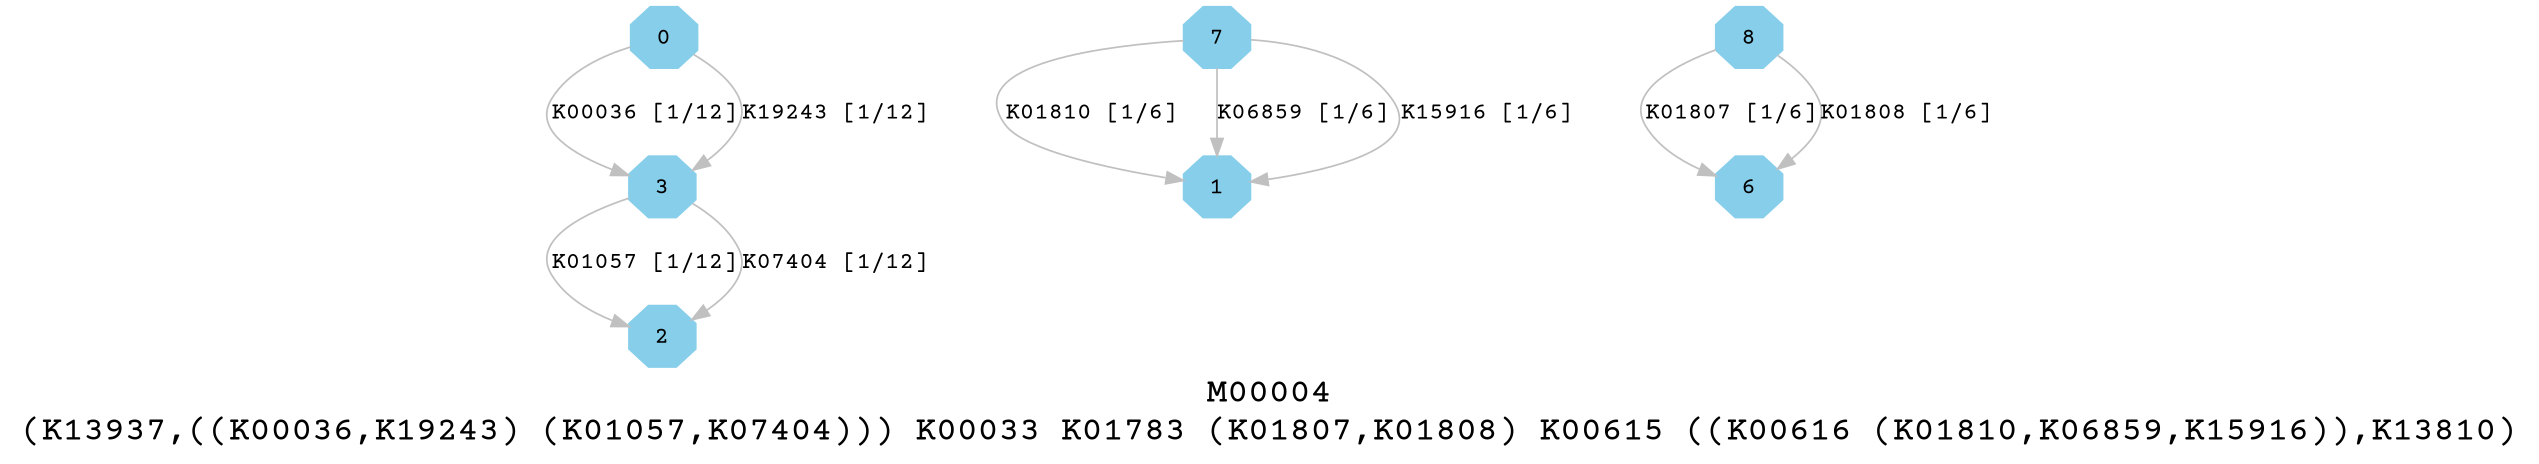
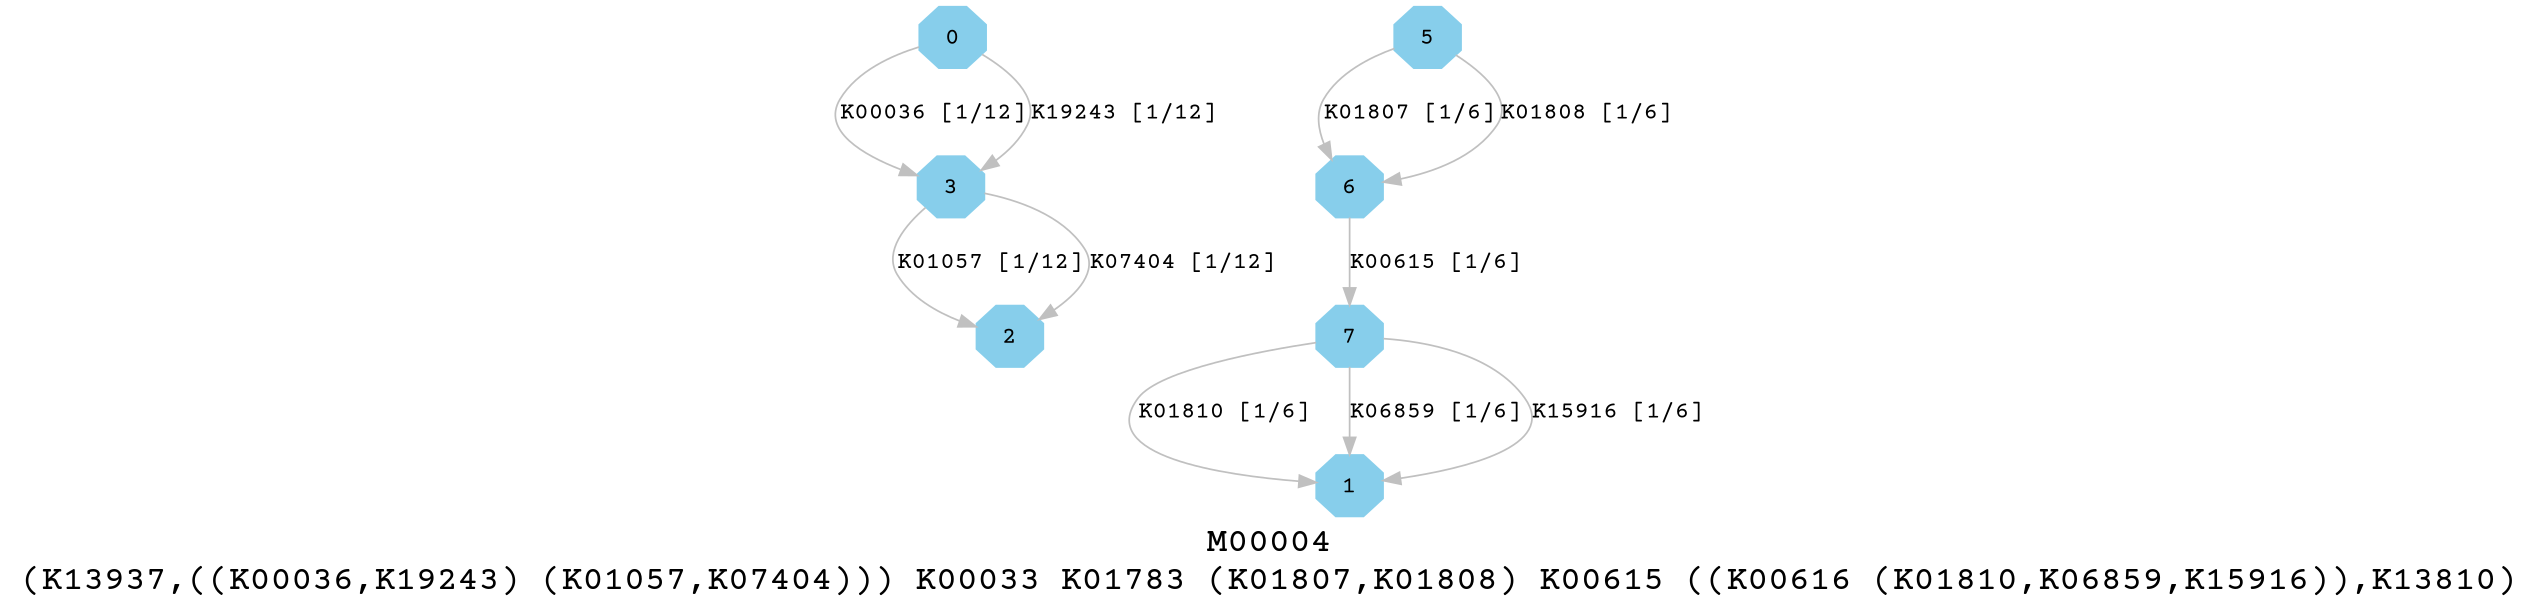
node "8": label "8" -> "5"
edge "6" -> "7": added, label "K00615 [1/6]"
